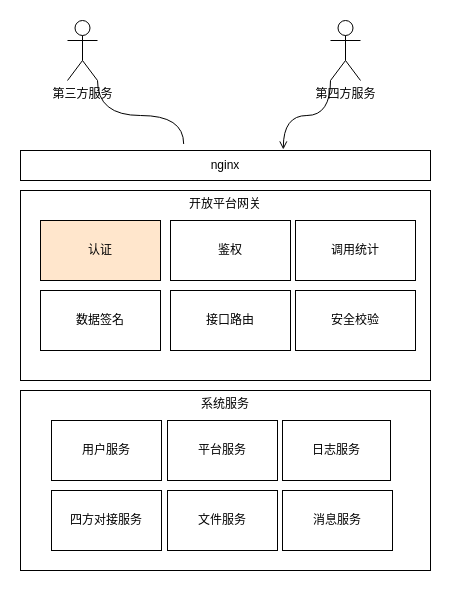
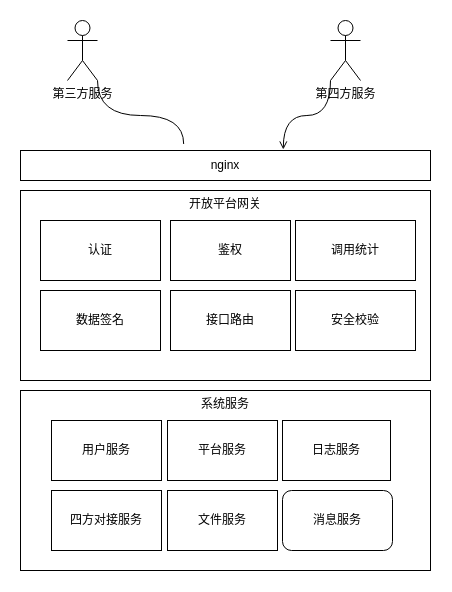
node "认证": fillcolor #ffe6cc -> #ffffff
node "消息服务": shape rectangle -> rounded rectangle
